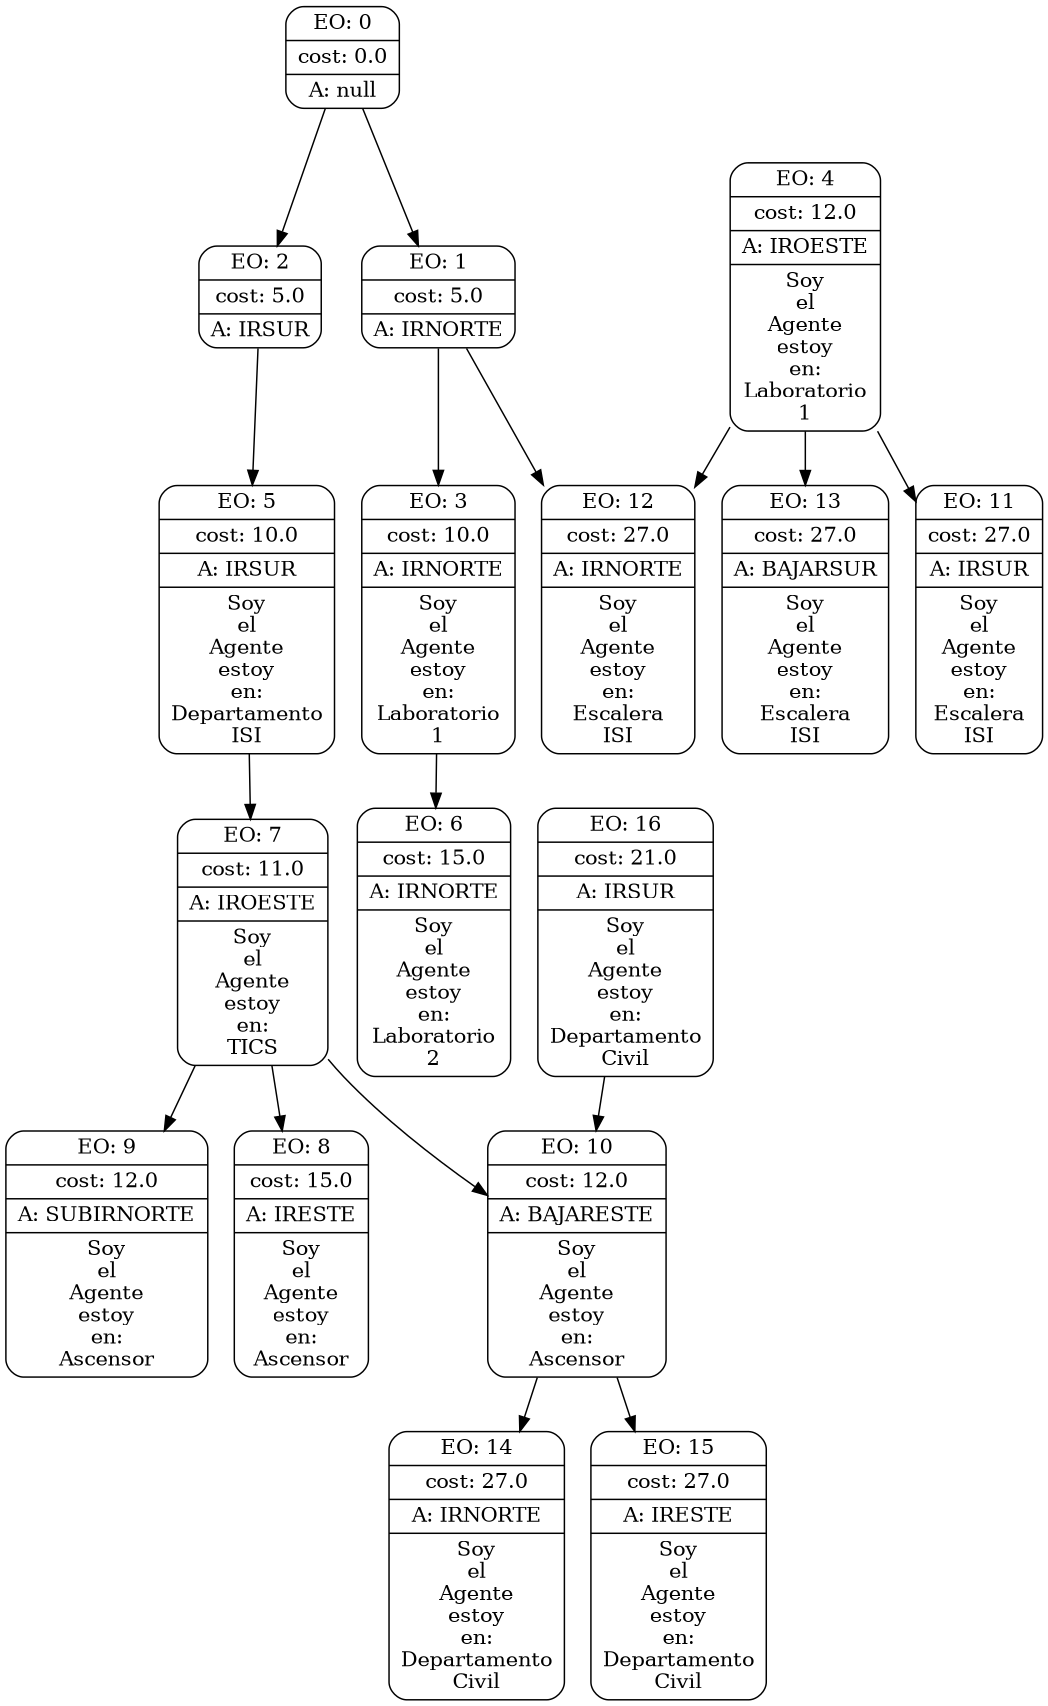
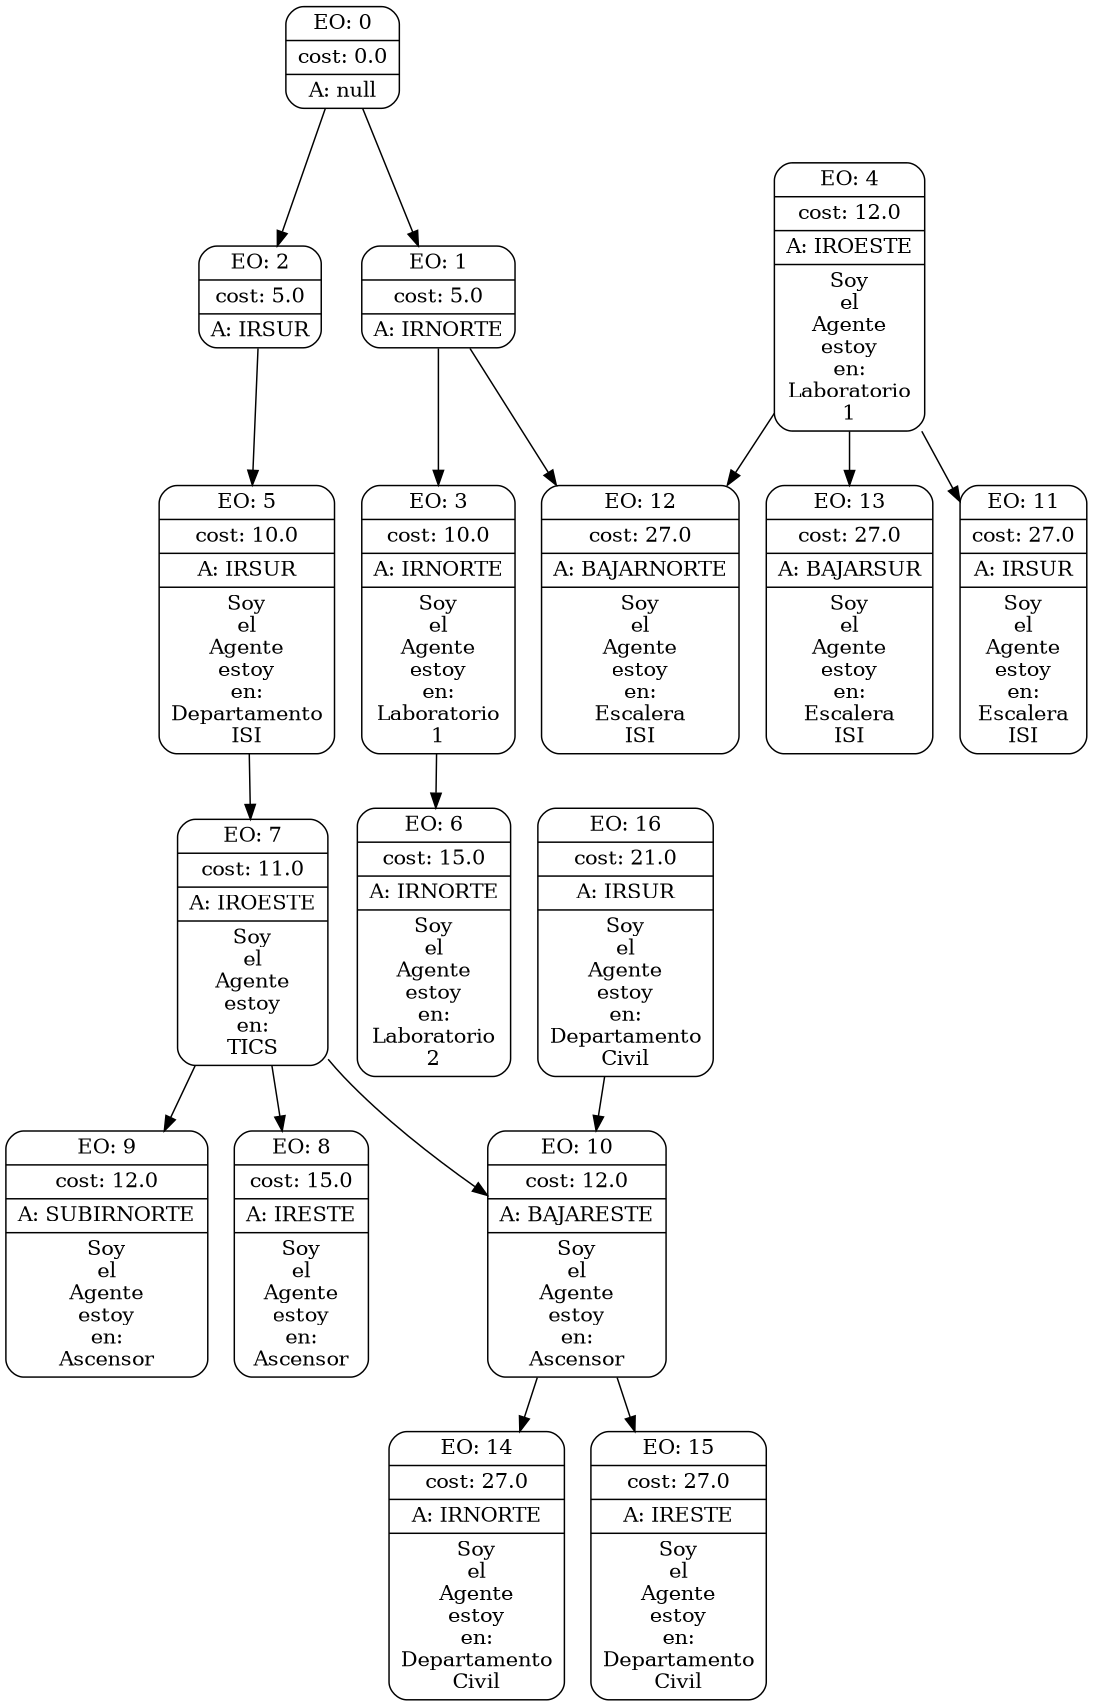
node "EO: 12": text "A: IRNORTE" -> "A: BAJARNORTE"
